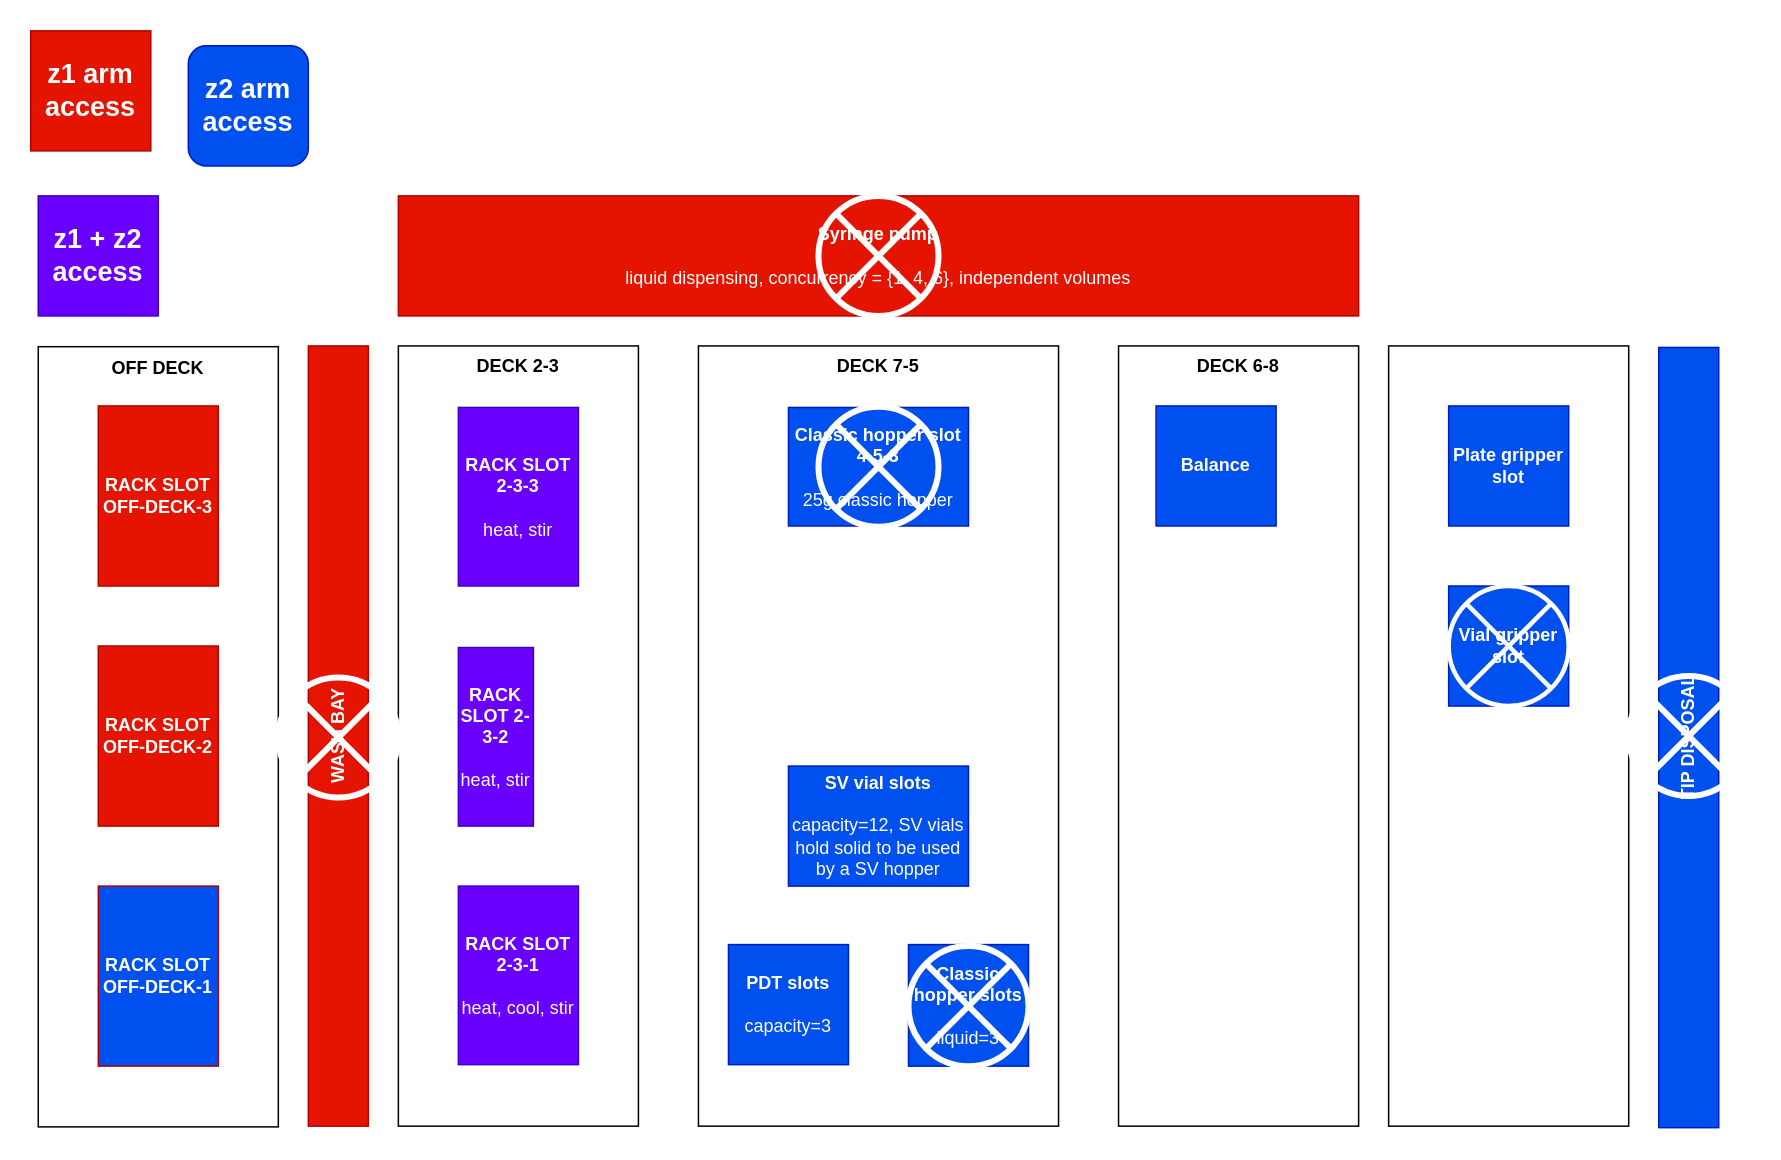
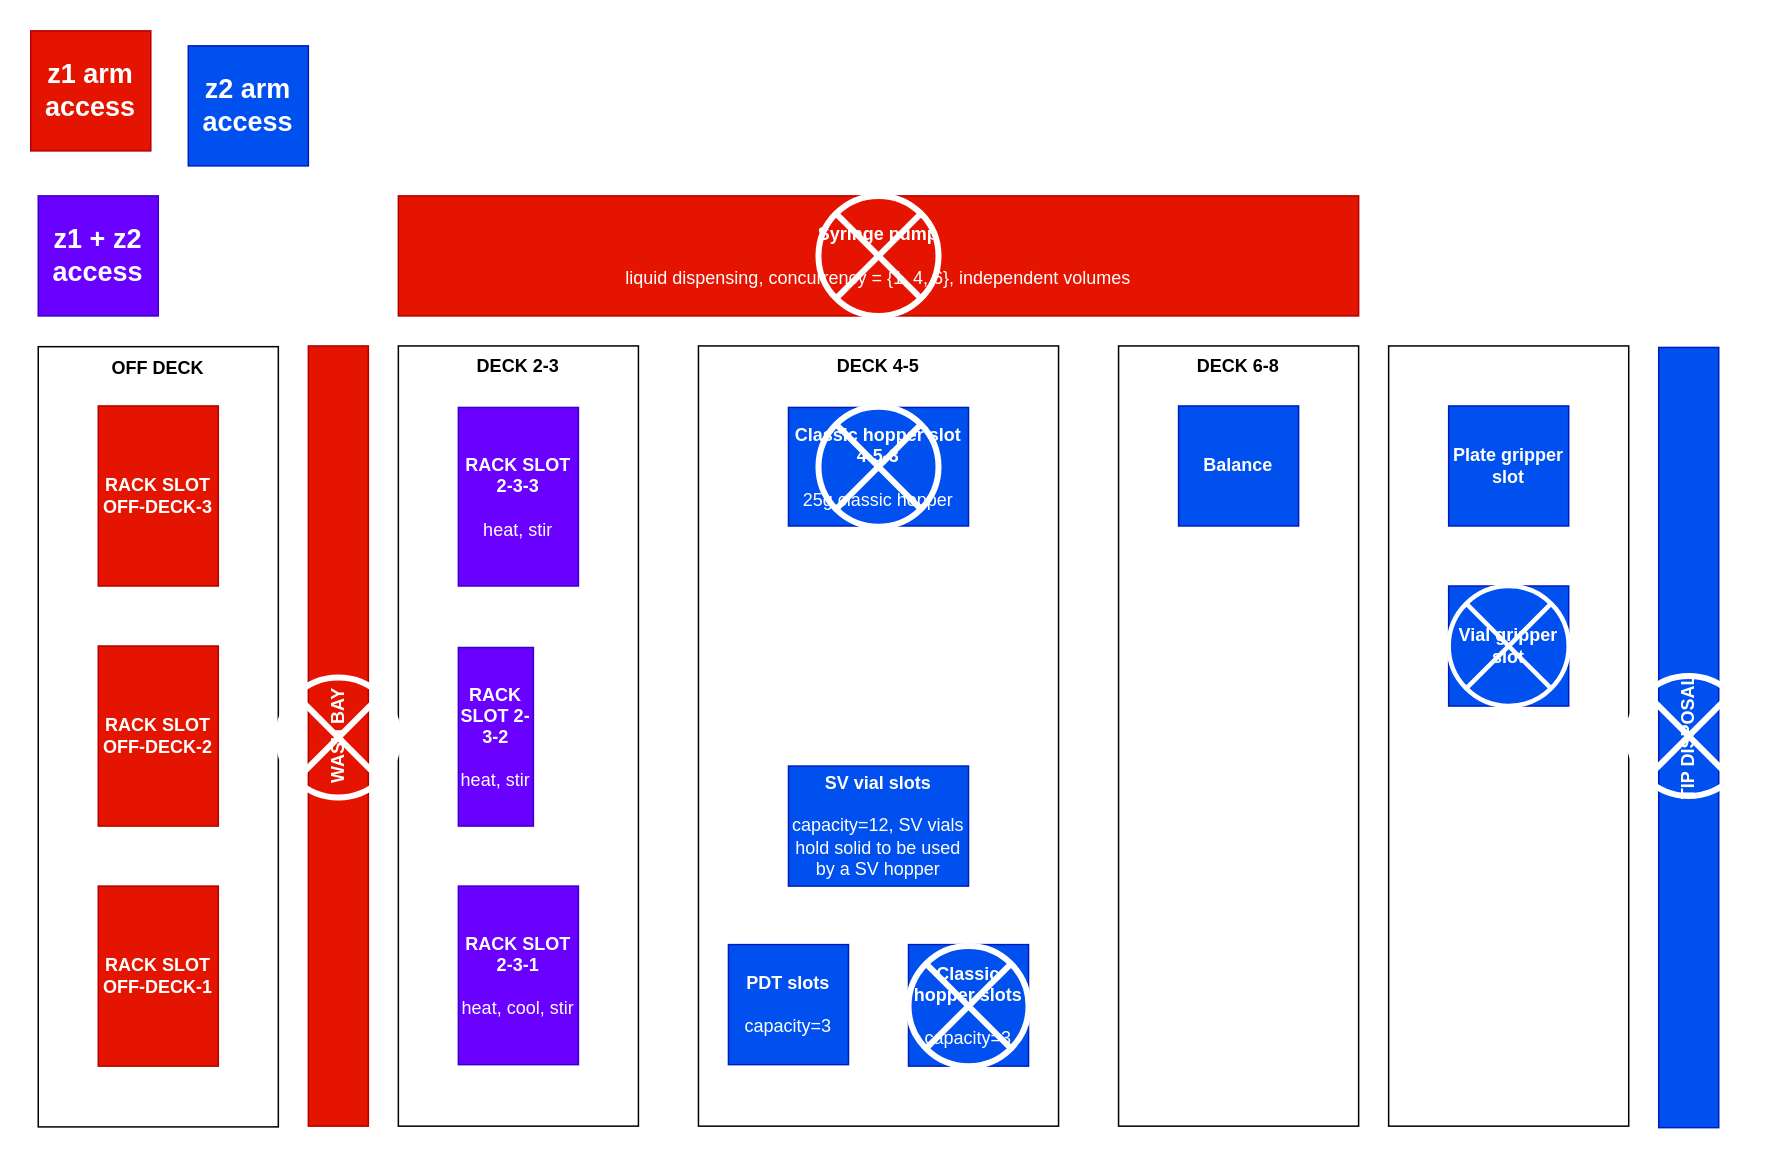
node "z2 arm access": shape rounded rectangle -> rectangle
node "DECK 7-5": label "DECK 7-5" -> "DECK 4-5"
node "Balance": moved (1216, 466) -> (1238, 466)
node "RACK SLOT OFF-DECK-1": fillcolor #0050ef -> #e51400
node "Classic hopper slots liquid=3": label "Classic hopper slots liquid=3" -> "Classic hopper slots capacity=3"
